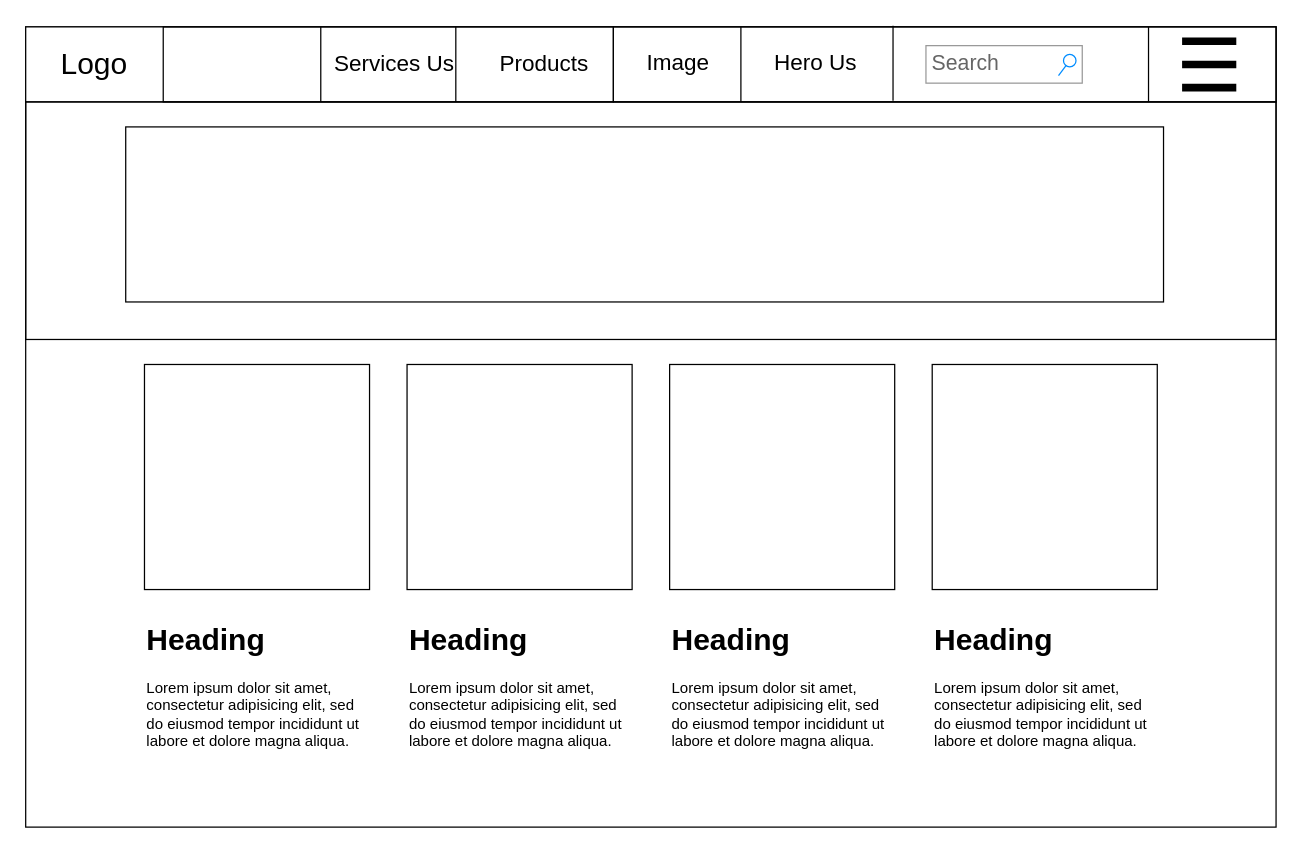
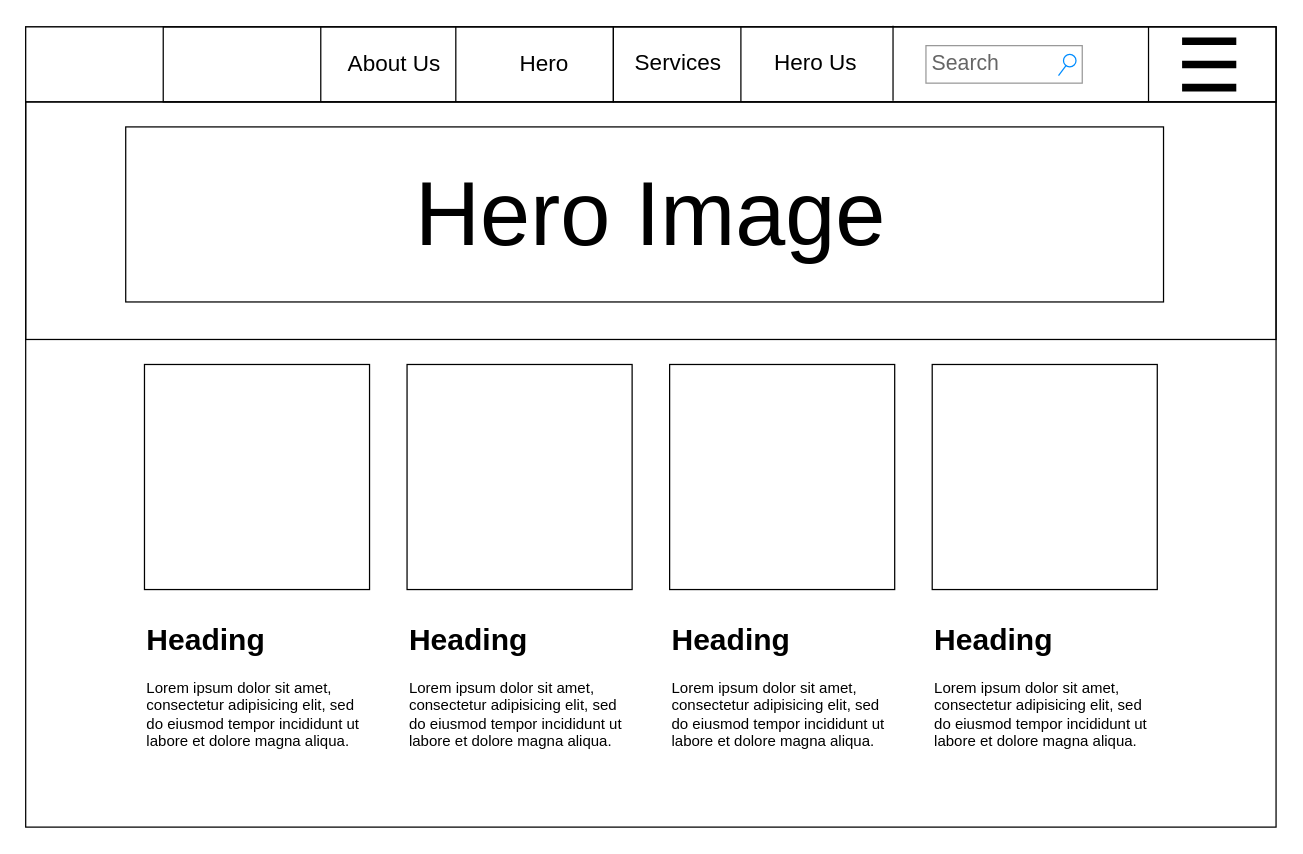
node "Image": label "Image" -> "Services"
node "Logo": removed
node "Services Us": label "Services Us" -> "About Us"
node "Products": label "Products" -> "Hero"
node "Hero Image": added
